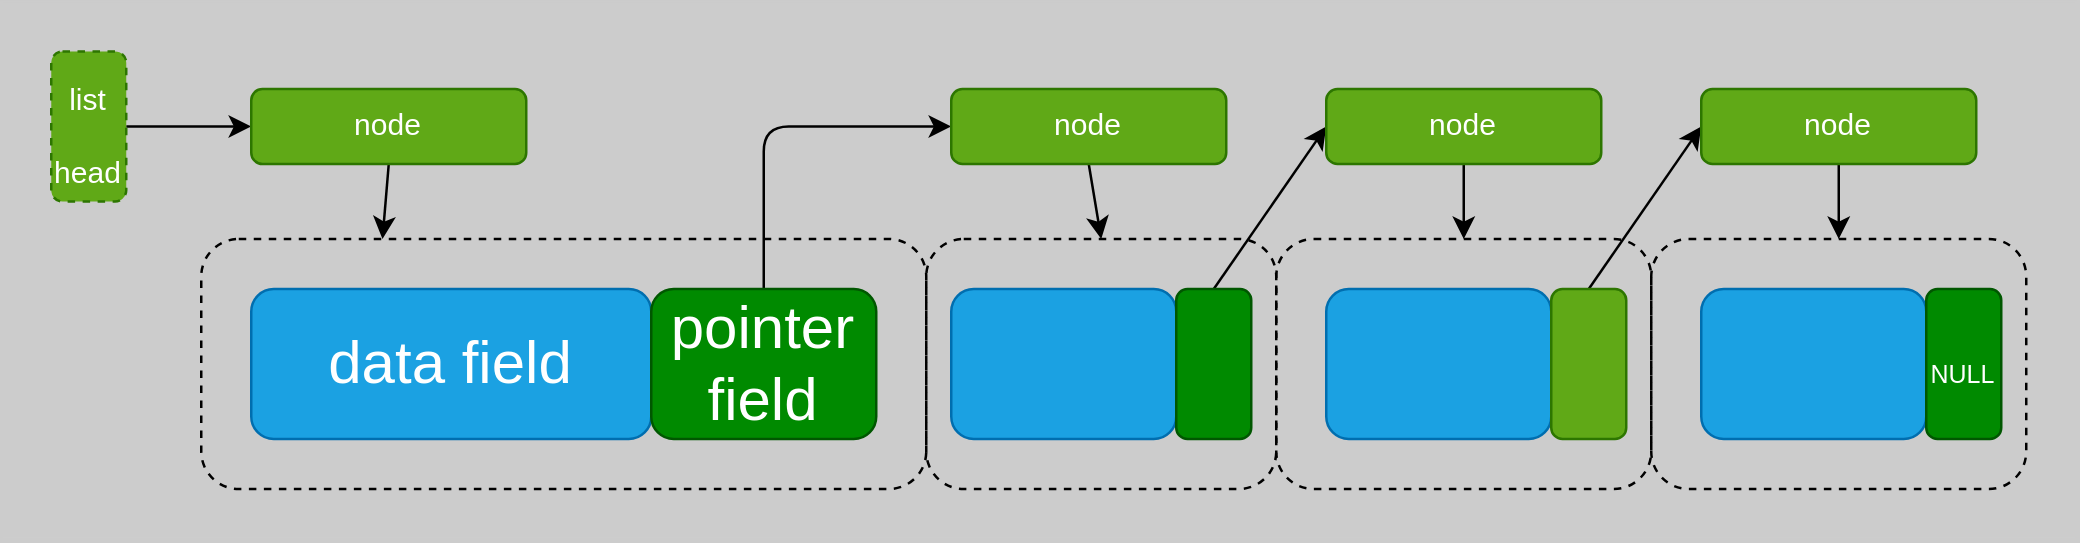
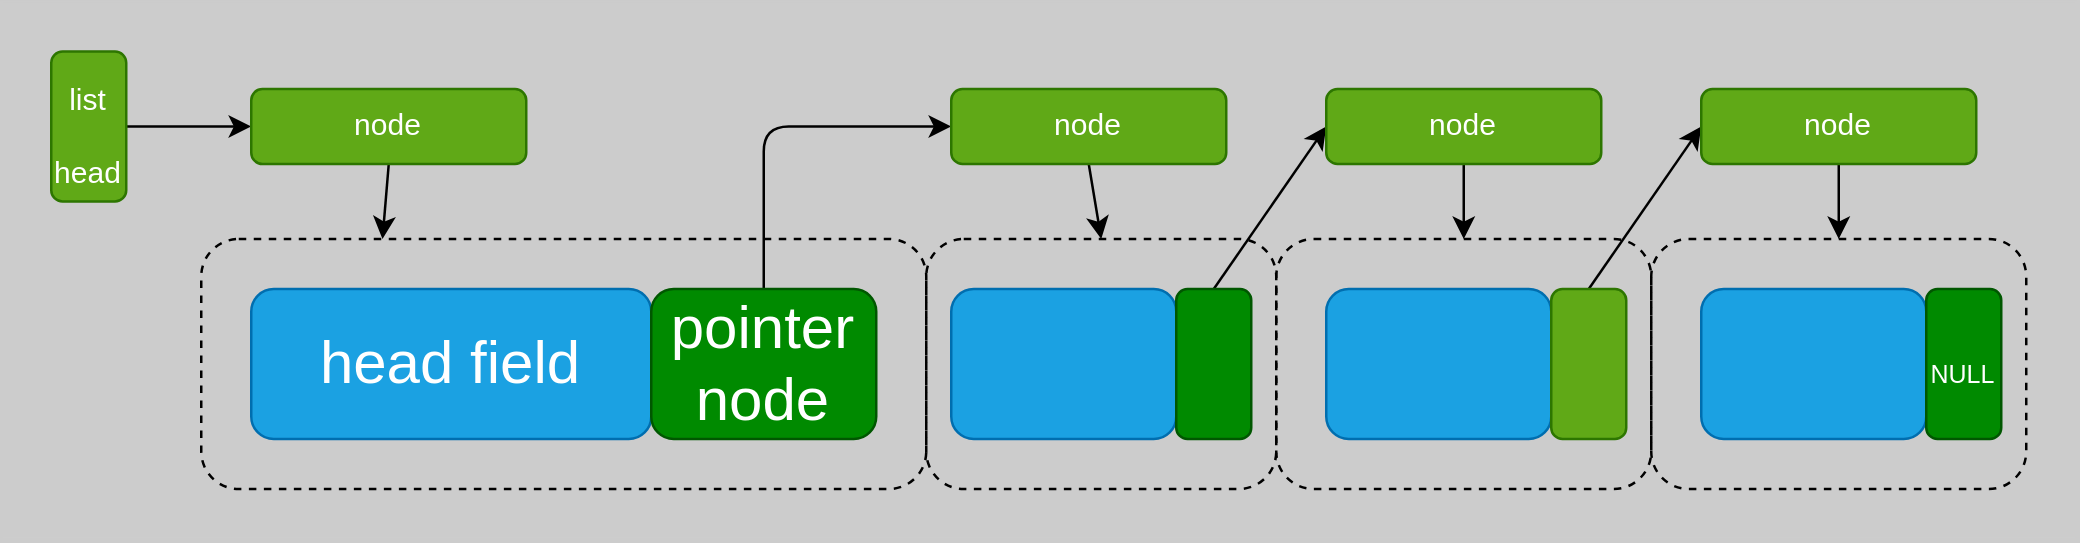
node "list head": style dashed -> solid
node "data field": label "data field" -> "head field"
node "pointer field": label "pointer field" -> "pointer node"
